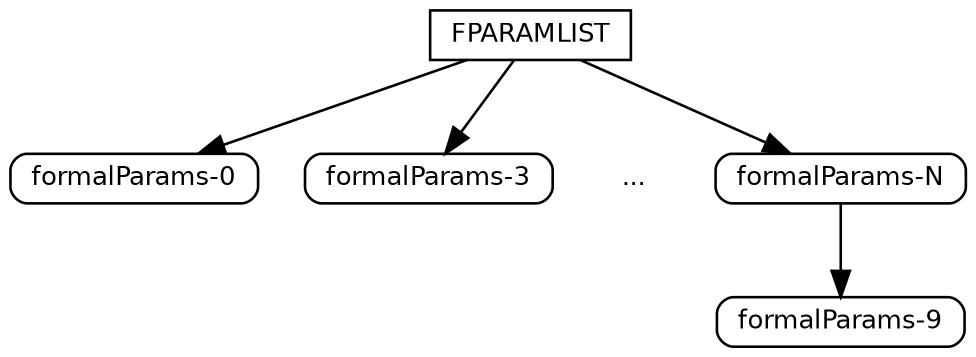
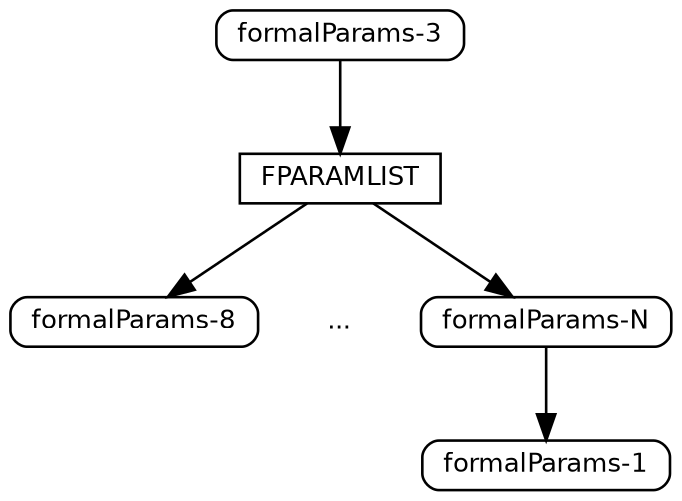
edge "FPARAMLIST" -> "formalParams-3": reversed
node "formalParams-0": label "formalParams-0" -> "formalParams-8"
node "formalParams-9": label "formalParams-9" -> "formalParams-1"
